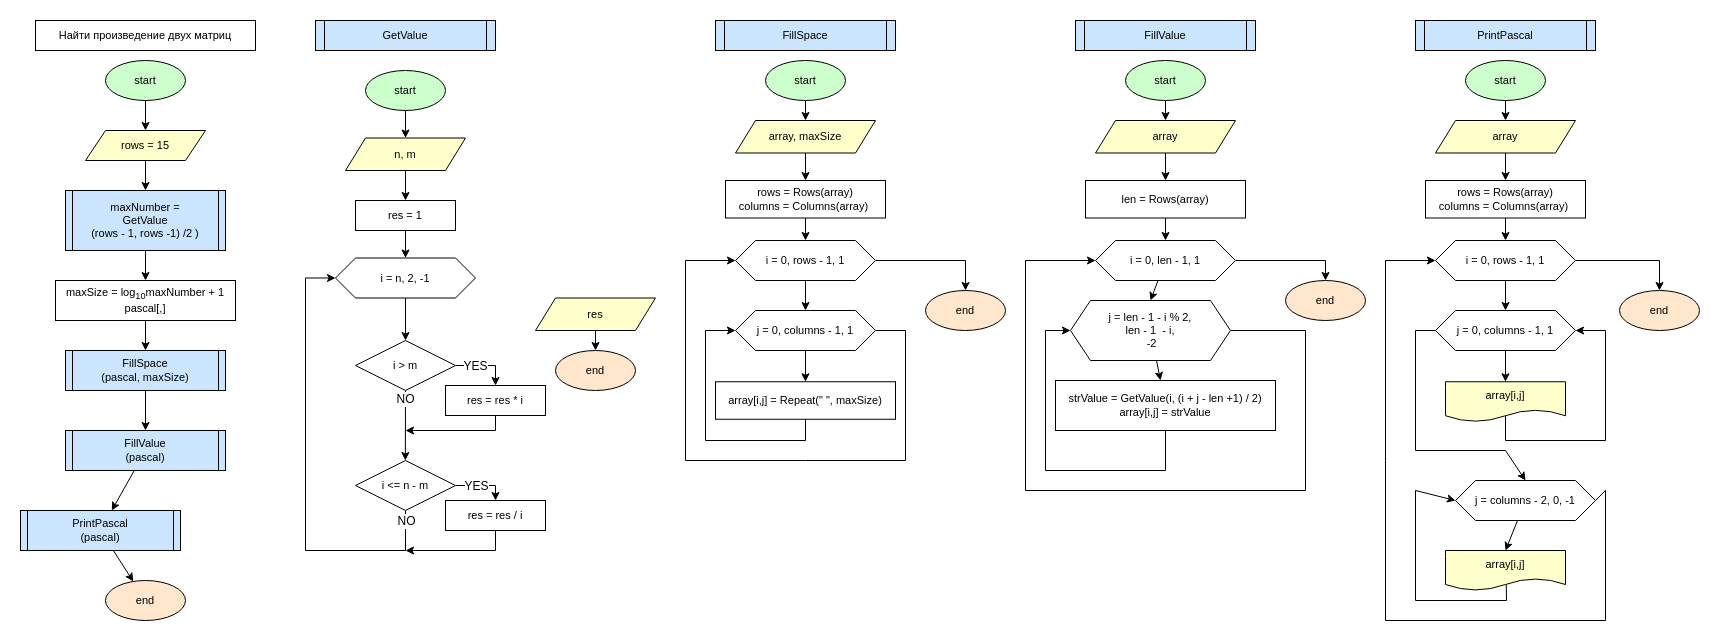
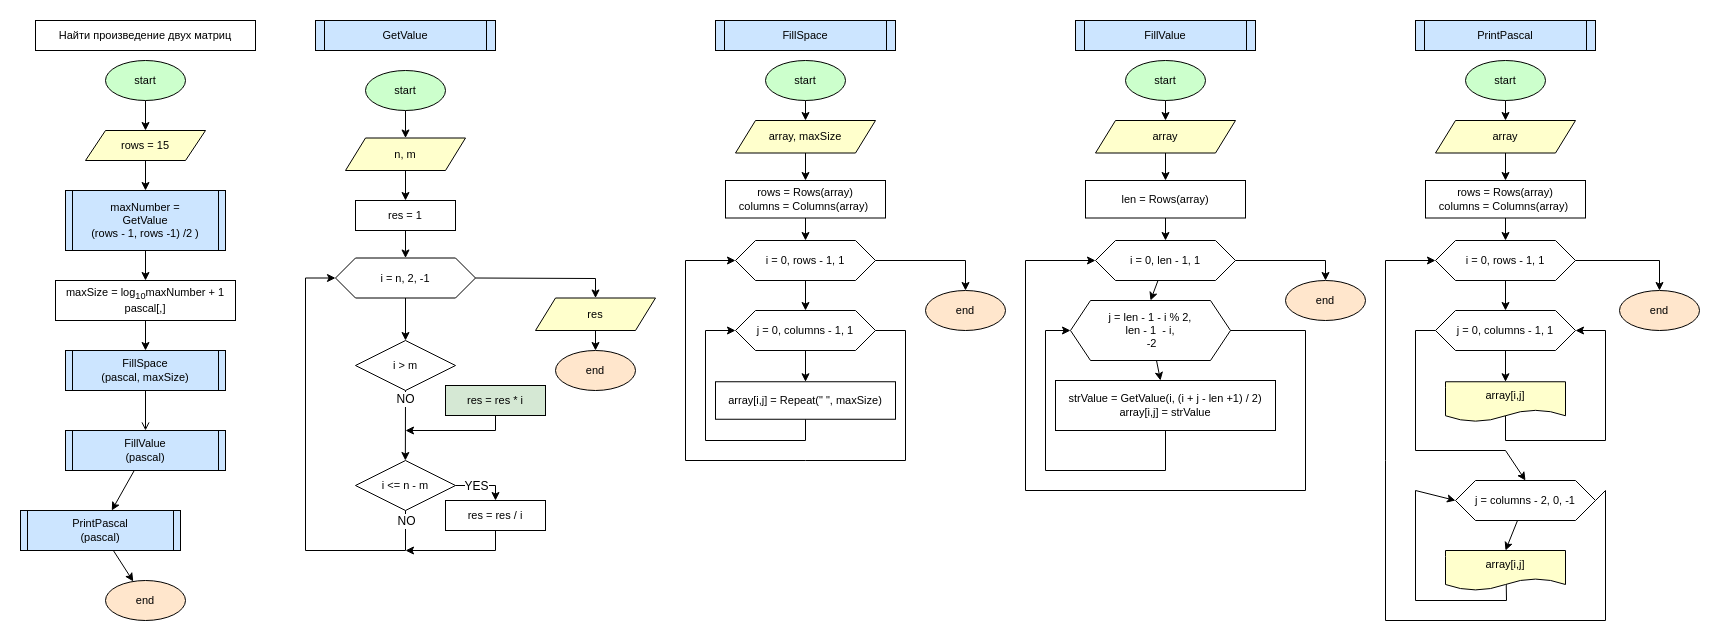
edge "i = n, 2, -1" -> "res": added
edge "i > m" -> "res = res * i": removed, label "YES"
node "res = res * i": fillcolor #ffffff -> #d5e8d4
edge "FillSpace (pascal, maxSize)" -> "FillValue (pascal)": arrowhead classic -> open
